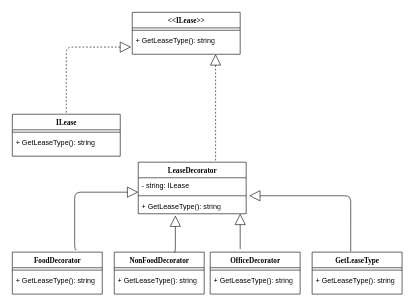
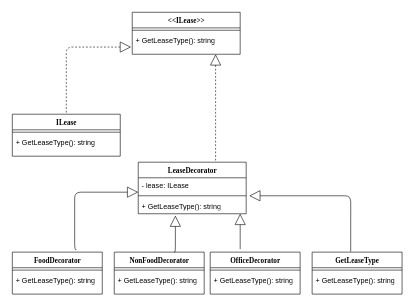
node "- string: ILease": label "- string: ILease" -> "- lease: ILease"
